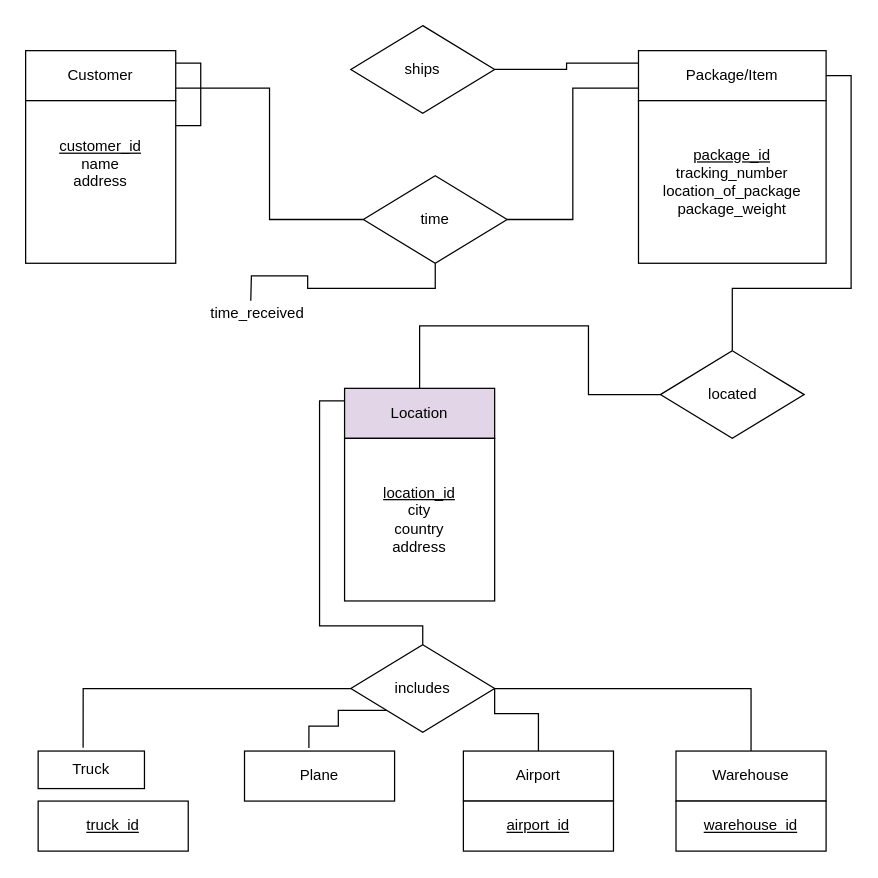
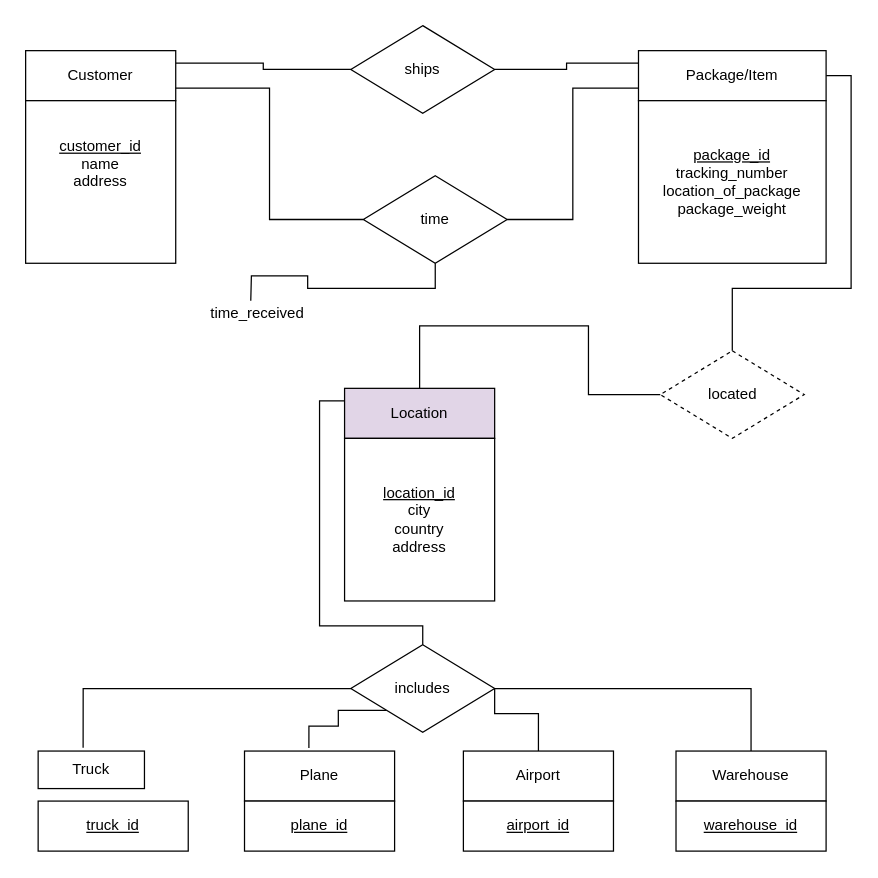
edge "Customer" -- "customer_id name address": now "Customer" -- "ships"
node "located": style solid -> dashed
node "plane_id": added
